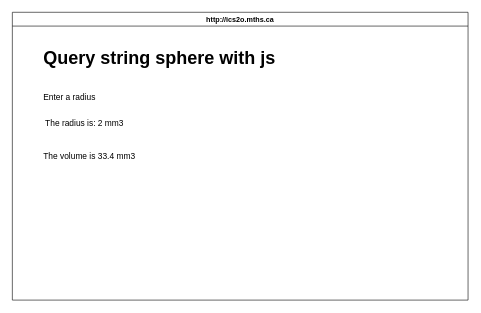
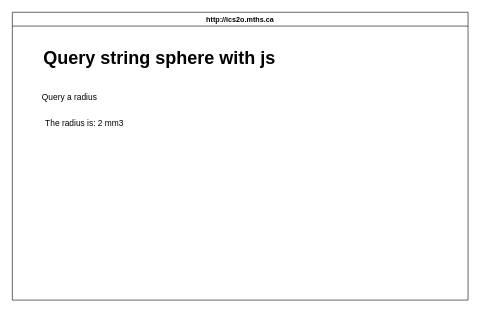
node "Enter a radius": label "Enter a radius" -> "Query a radius"
node "The volume is 33.4 mm3": removed
